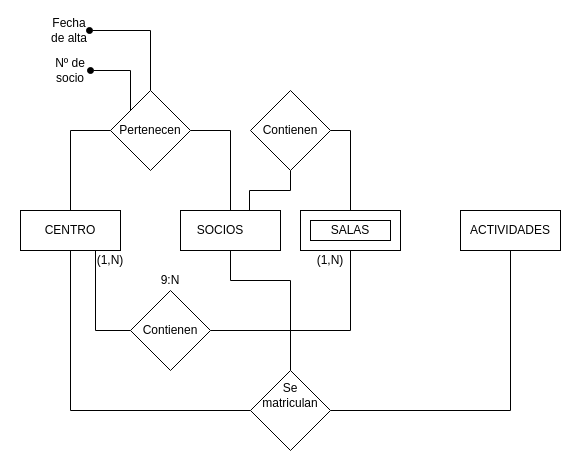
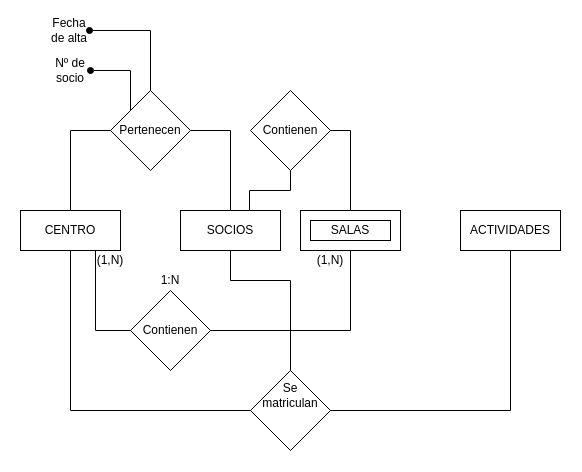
node "SOCIOS": moved (221, 231) -> (231, 231)
node "9:N": label "9:N" -> "1:N"
